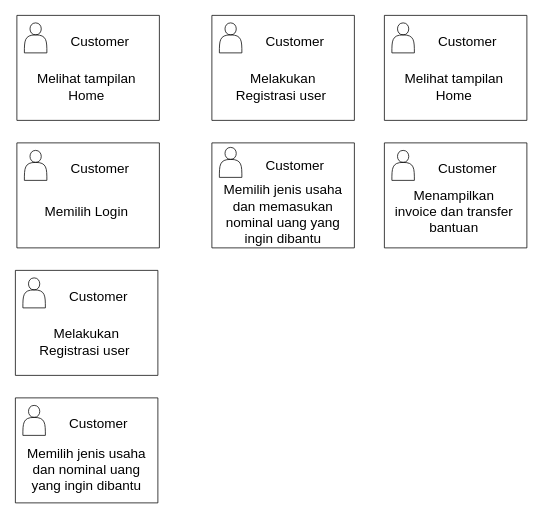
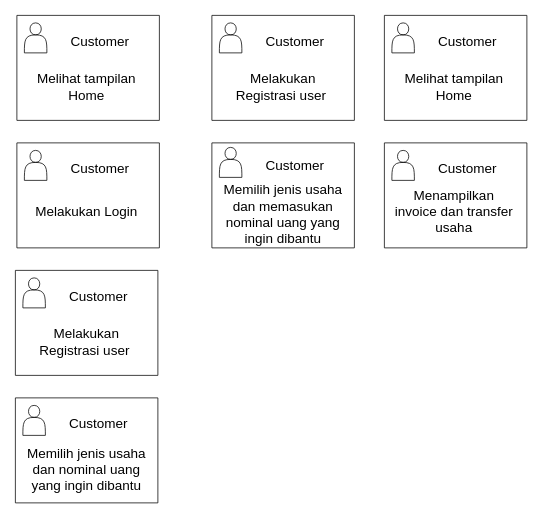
node "Memilih Login": label "Memilih Login" -> "Melakukan Login"
node "Menampilkan invoice dan transfer bantuan": label "Menampilkan invoice dan transfer bantuan" -> "Menampilkan invoice dan transfer usaha"
